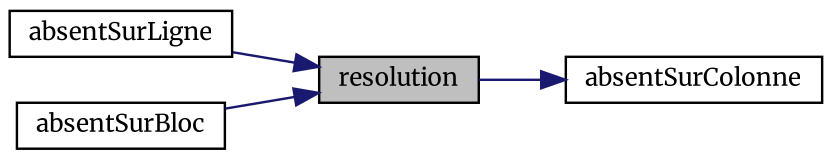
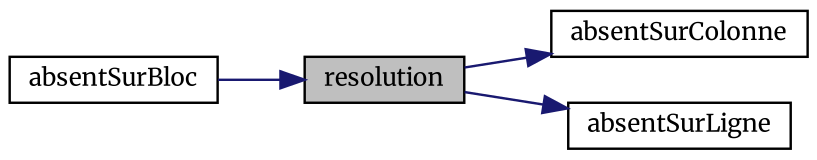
edge "absentSurLigne" -> "resolution": reversed
